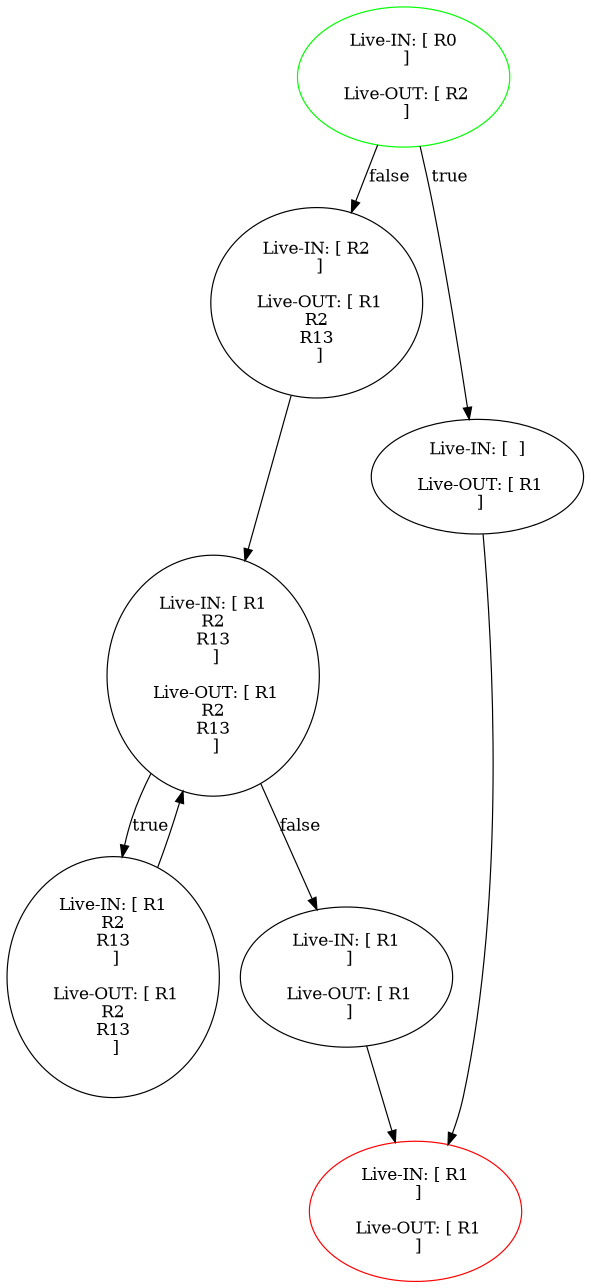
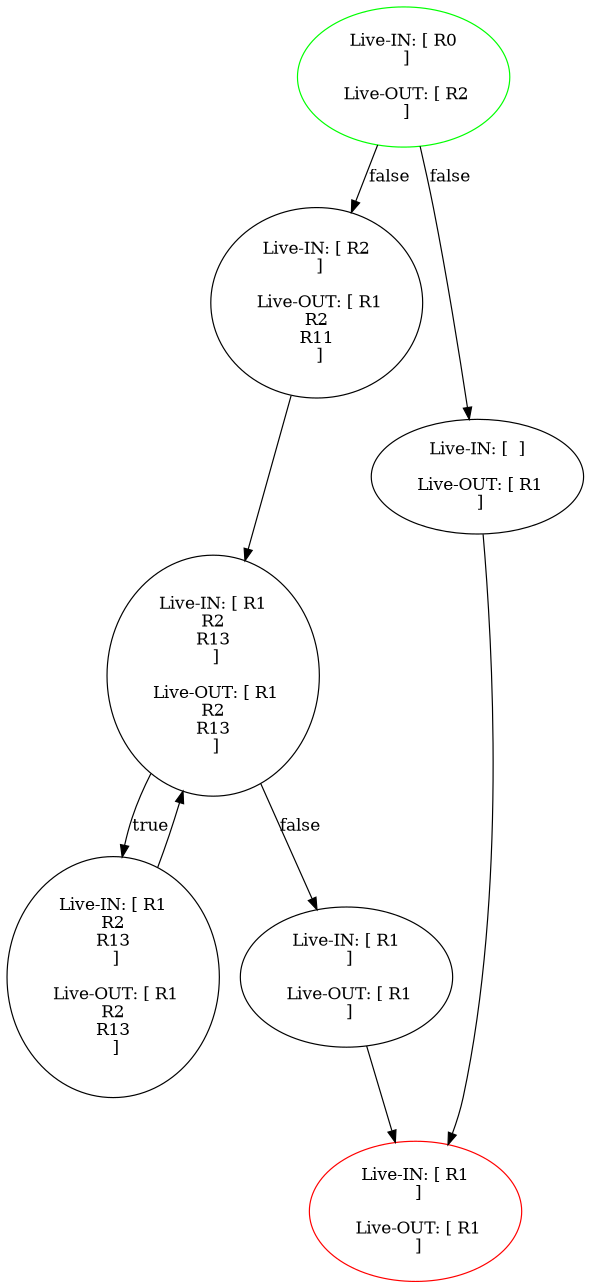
edge "Live-IN: [ R0 ] Live-OUT: [ R2 ]" -> "Live-IN: [  ] Live-OUT: [ R1 ]": label "true" -> "false"
node "Live-IN: [ R2 ] Live-OUT: [ R1 R2 R13 ]": label "Live-IN: [ R2 ] Live-OUT: [ R1 R2 R13 ]" -> "Live-IN: [ R2 ] Live-OUT: [ R1 R2 R11 ]"
